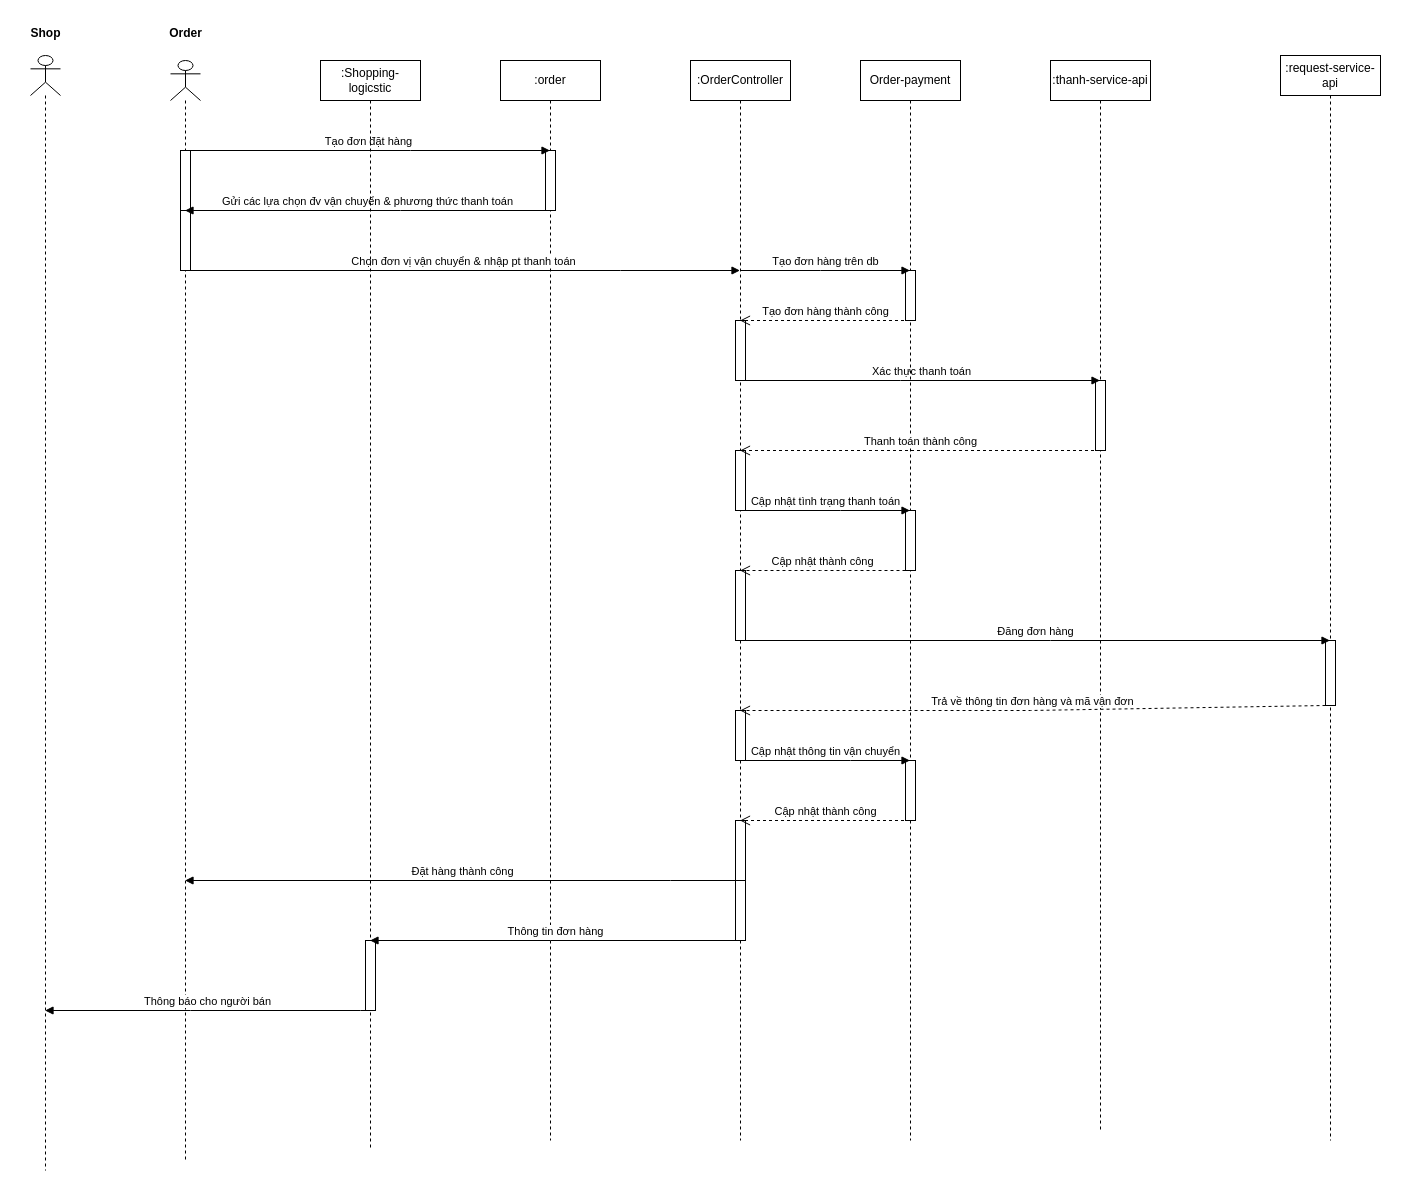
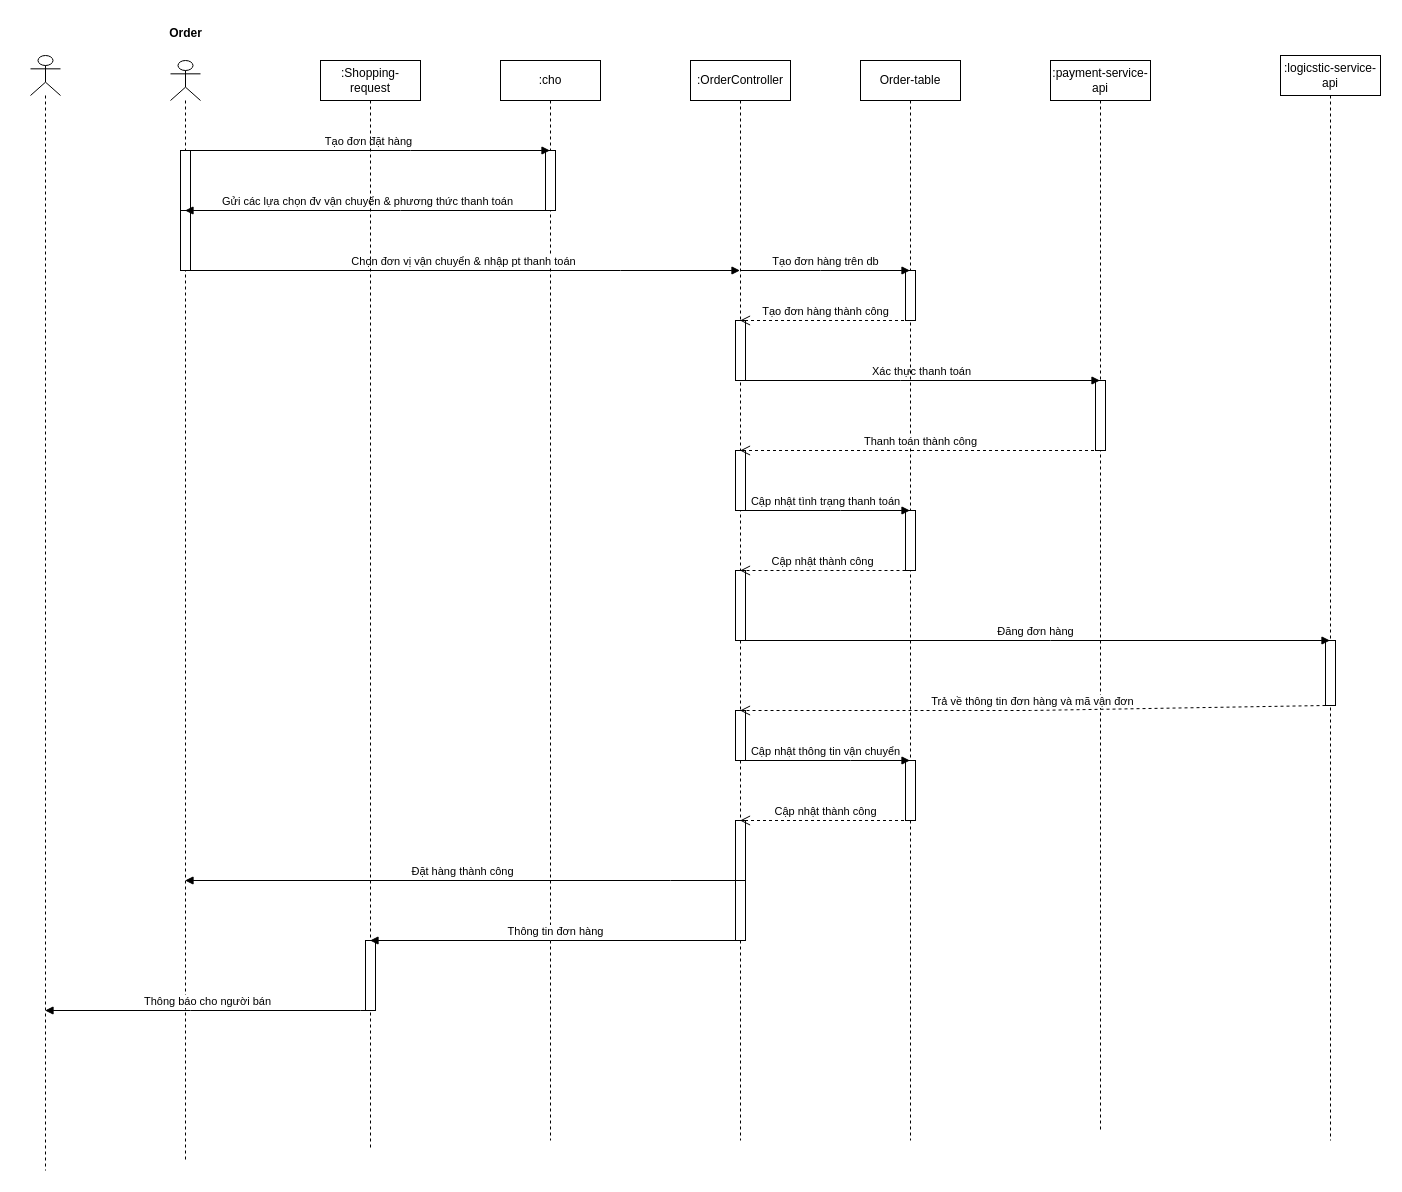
node "Shop": removed
node ":request-service-api": label ":request-service-api" -> ":logicstic-service-api"
node ":Shopping-logicstic": label ":Shopping-logicstic" -> ":Shopping-request"
node ":order": label ":order" -> ":cho"
node "Order-payment": label "Order-payment" -> "Order-table"
node ":thanh-service-api": label ":thanh-service-api" -> ":payment-service-api"
